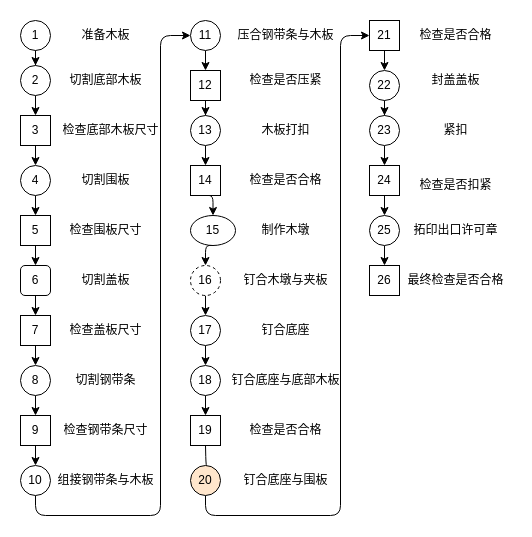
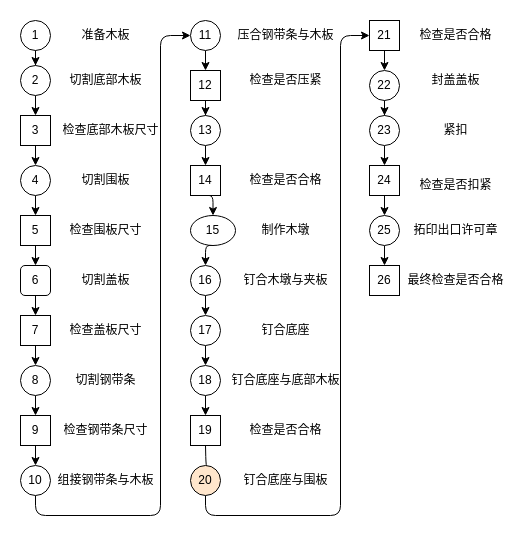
node "木板打扣": removed
node "16": style dashed -> solid
